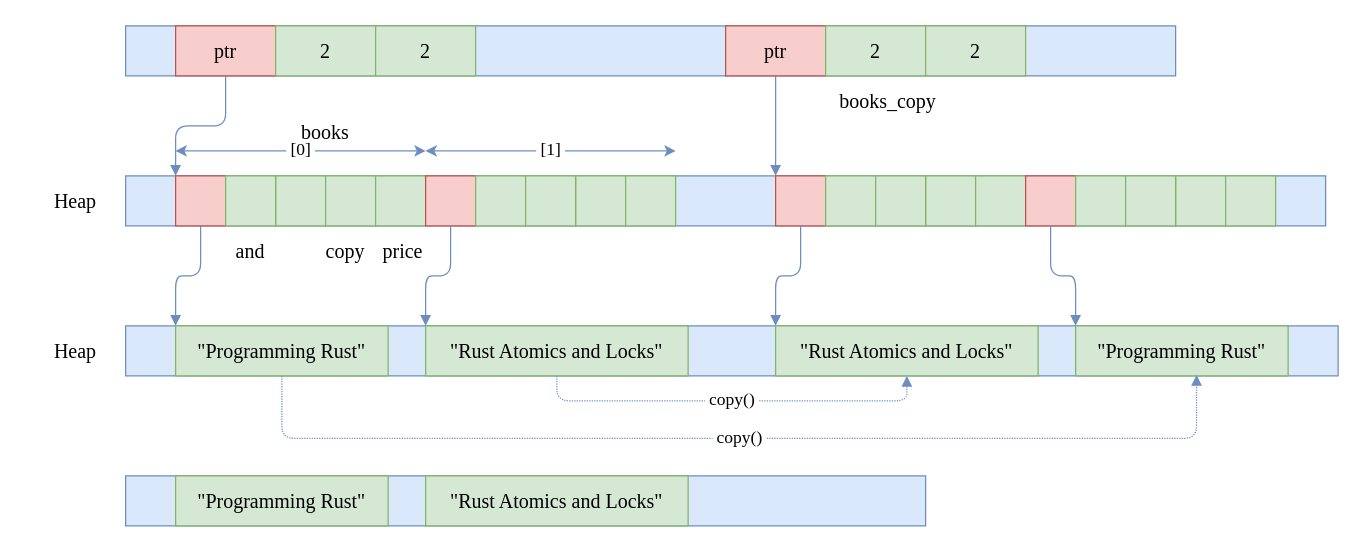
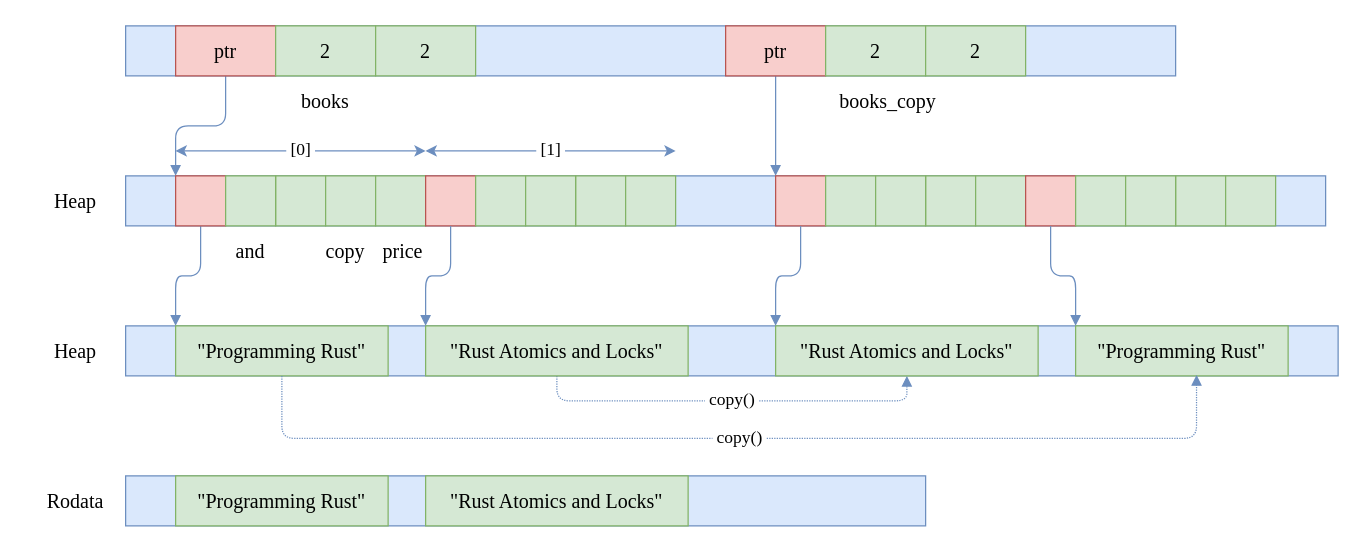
node "books": moved (326, 132) -> (326, 101)
node "Rodata": added
